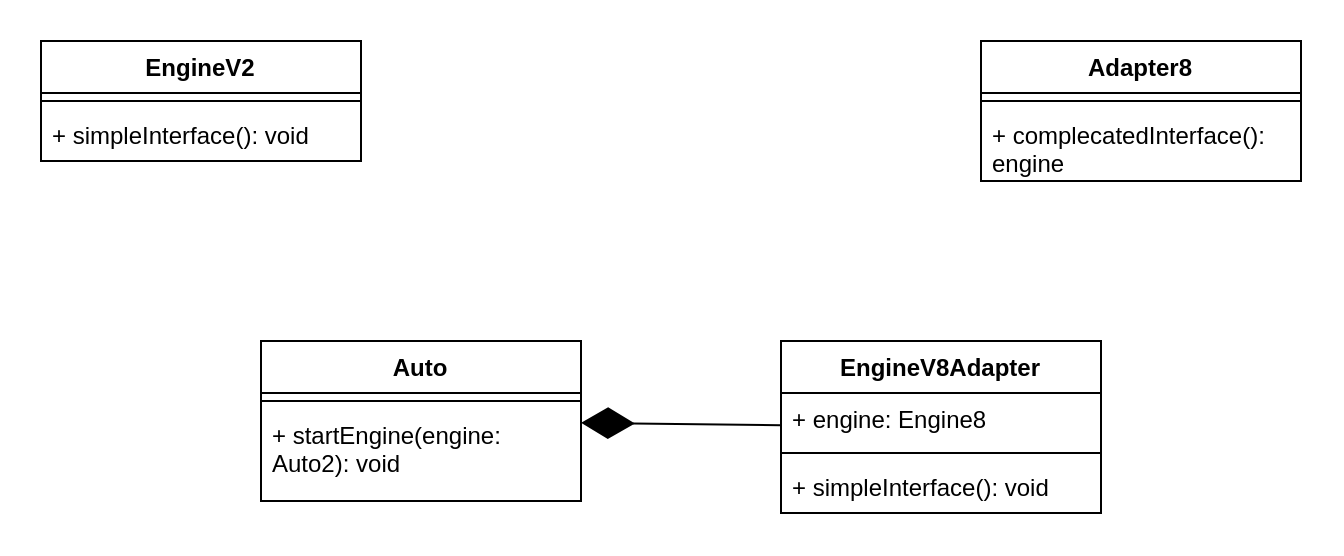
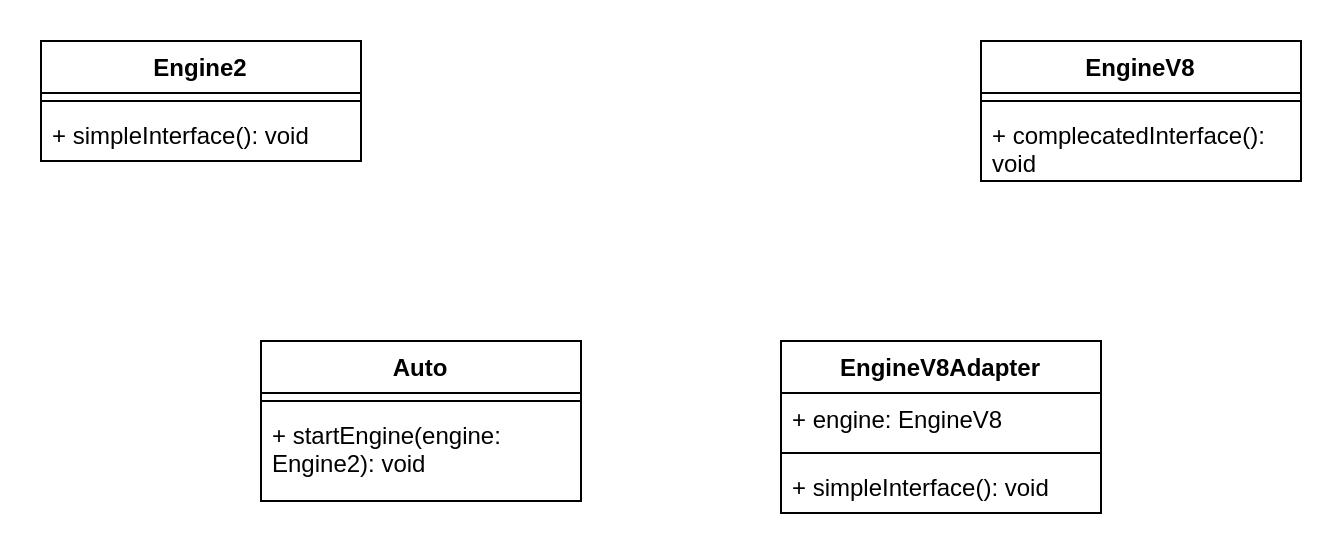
node "EngineV2": label "EngineV2" -> "Engine2"
node "Adapter8": label "Adapter8" -> "EngineV8"
node "+ complecatedInterface(): engine": label "+ complecatedInterface(): engine" -> "+ complecatedInterface(): void"
node "+ engine: Engine8": label "+ engine: Engine8" -> "+ engine: EngineV8"
edge "EngineV8Adapter" -> "Auto": removed
node "+ startEngine(engine: Auto2): void": label "+ startEngine(engine: Auto2): void" -> "+ startEngine(engine: Engine2): void"
